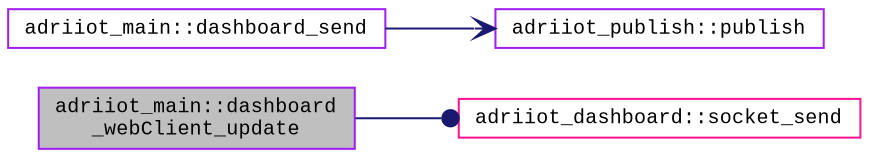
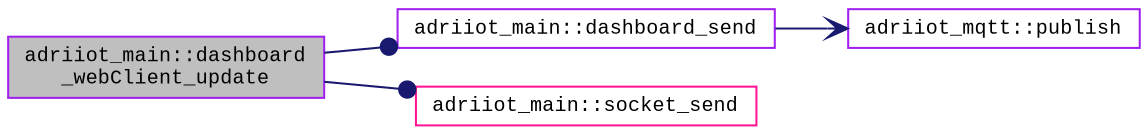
node "adriiot_publish::publish": label "adriiot_publish::publish" -> "adriiot_mqtt::publish"
edge "adriiot_main::dashboard _webClient_update" -> "adriiot_main::dashboard_send": added
node "adriiot_dashboard::socket_send": label "adriiot_dashboard::socket_send" -> "adriiot_main::socket_send"
